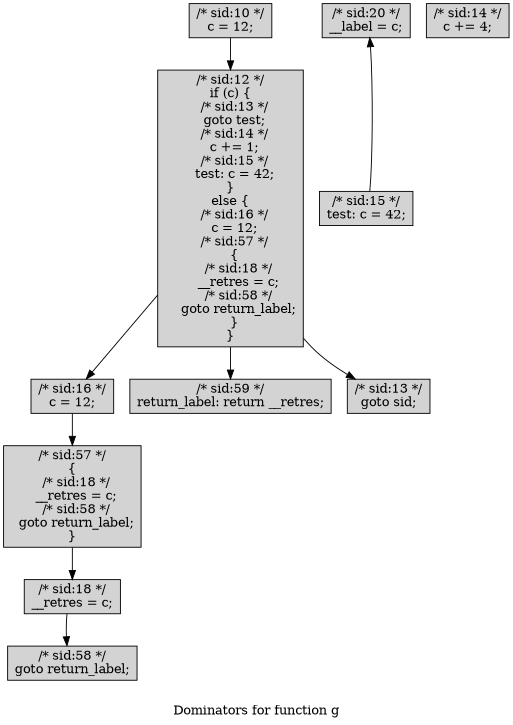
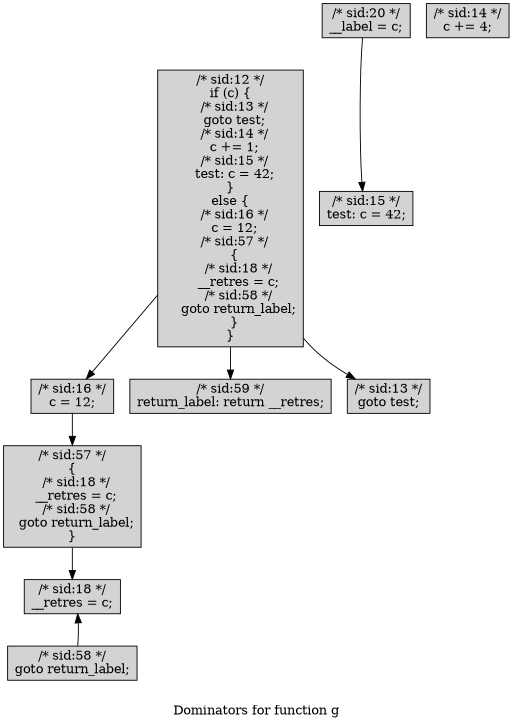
node "/* sid:10 */ c = 12;": removed
edge "/* sid:15 */ test: c = 42;" -> "/* sid:20 */ __label = c;": reversed
node "/* sid:13 */ goto sid;": label "/* sid:13 */ goto sid;" -> "/* sid:13 */ goto test;"
edge "/* sid:18 */ __retres = c;" -> "/* sid:58 */ goto return_label;": reversed
